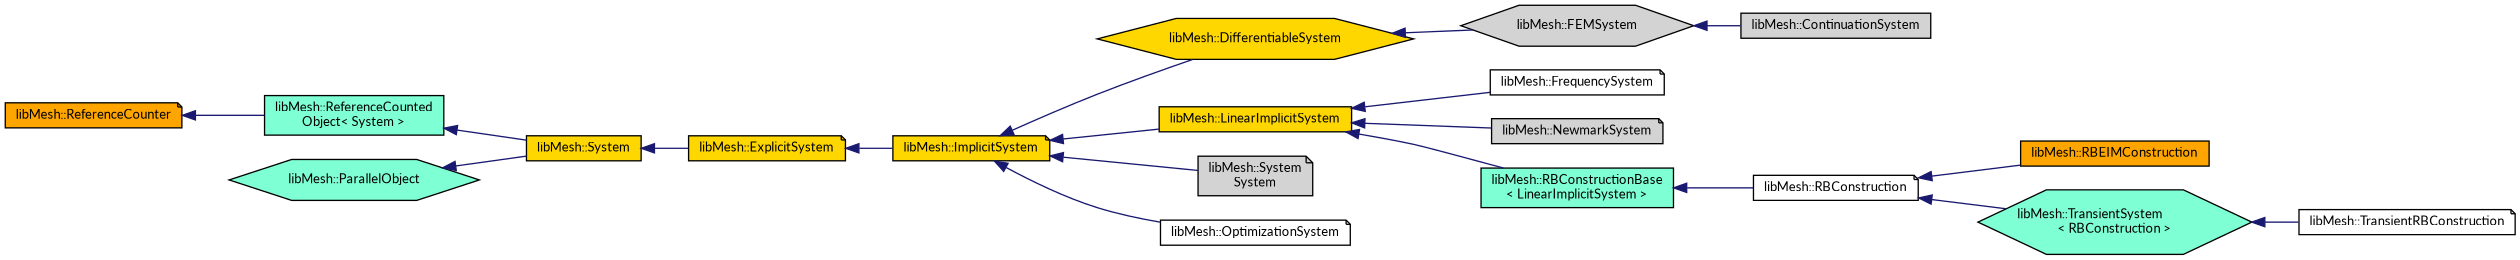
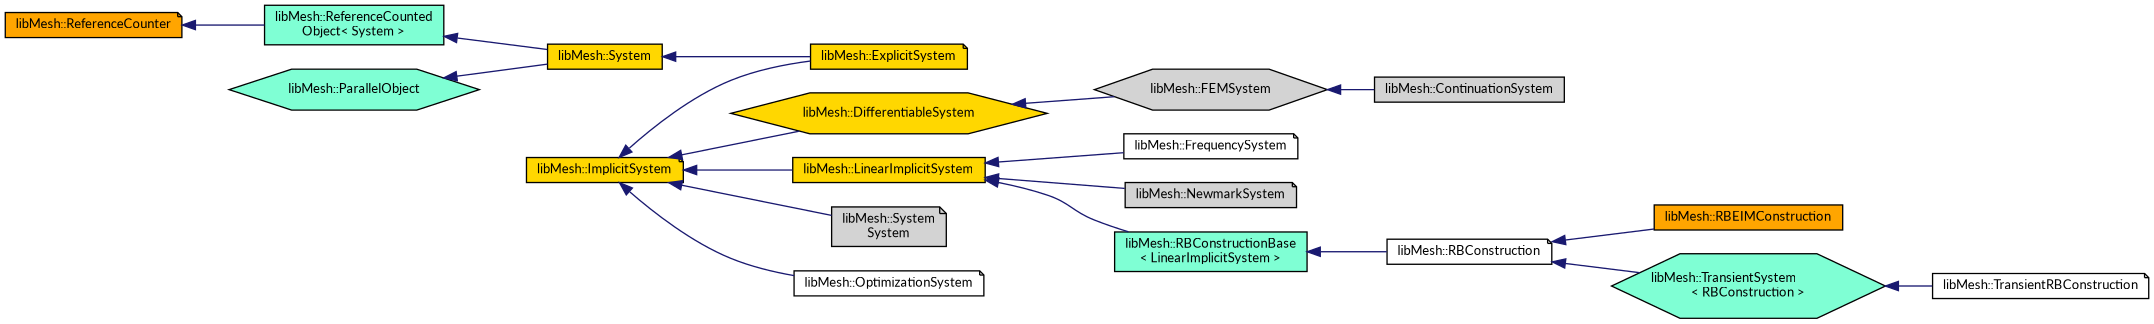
edge "libMesh::ImplicitSystem" -> "libMesh::ExplicitSystem": reversed
